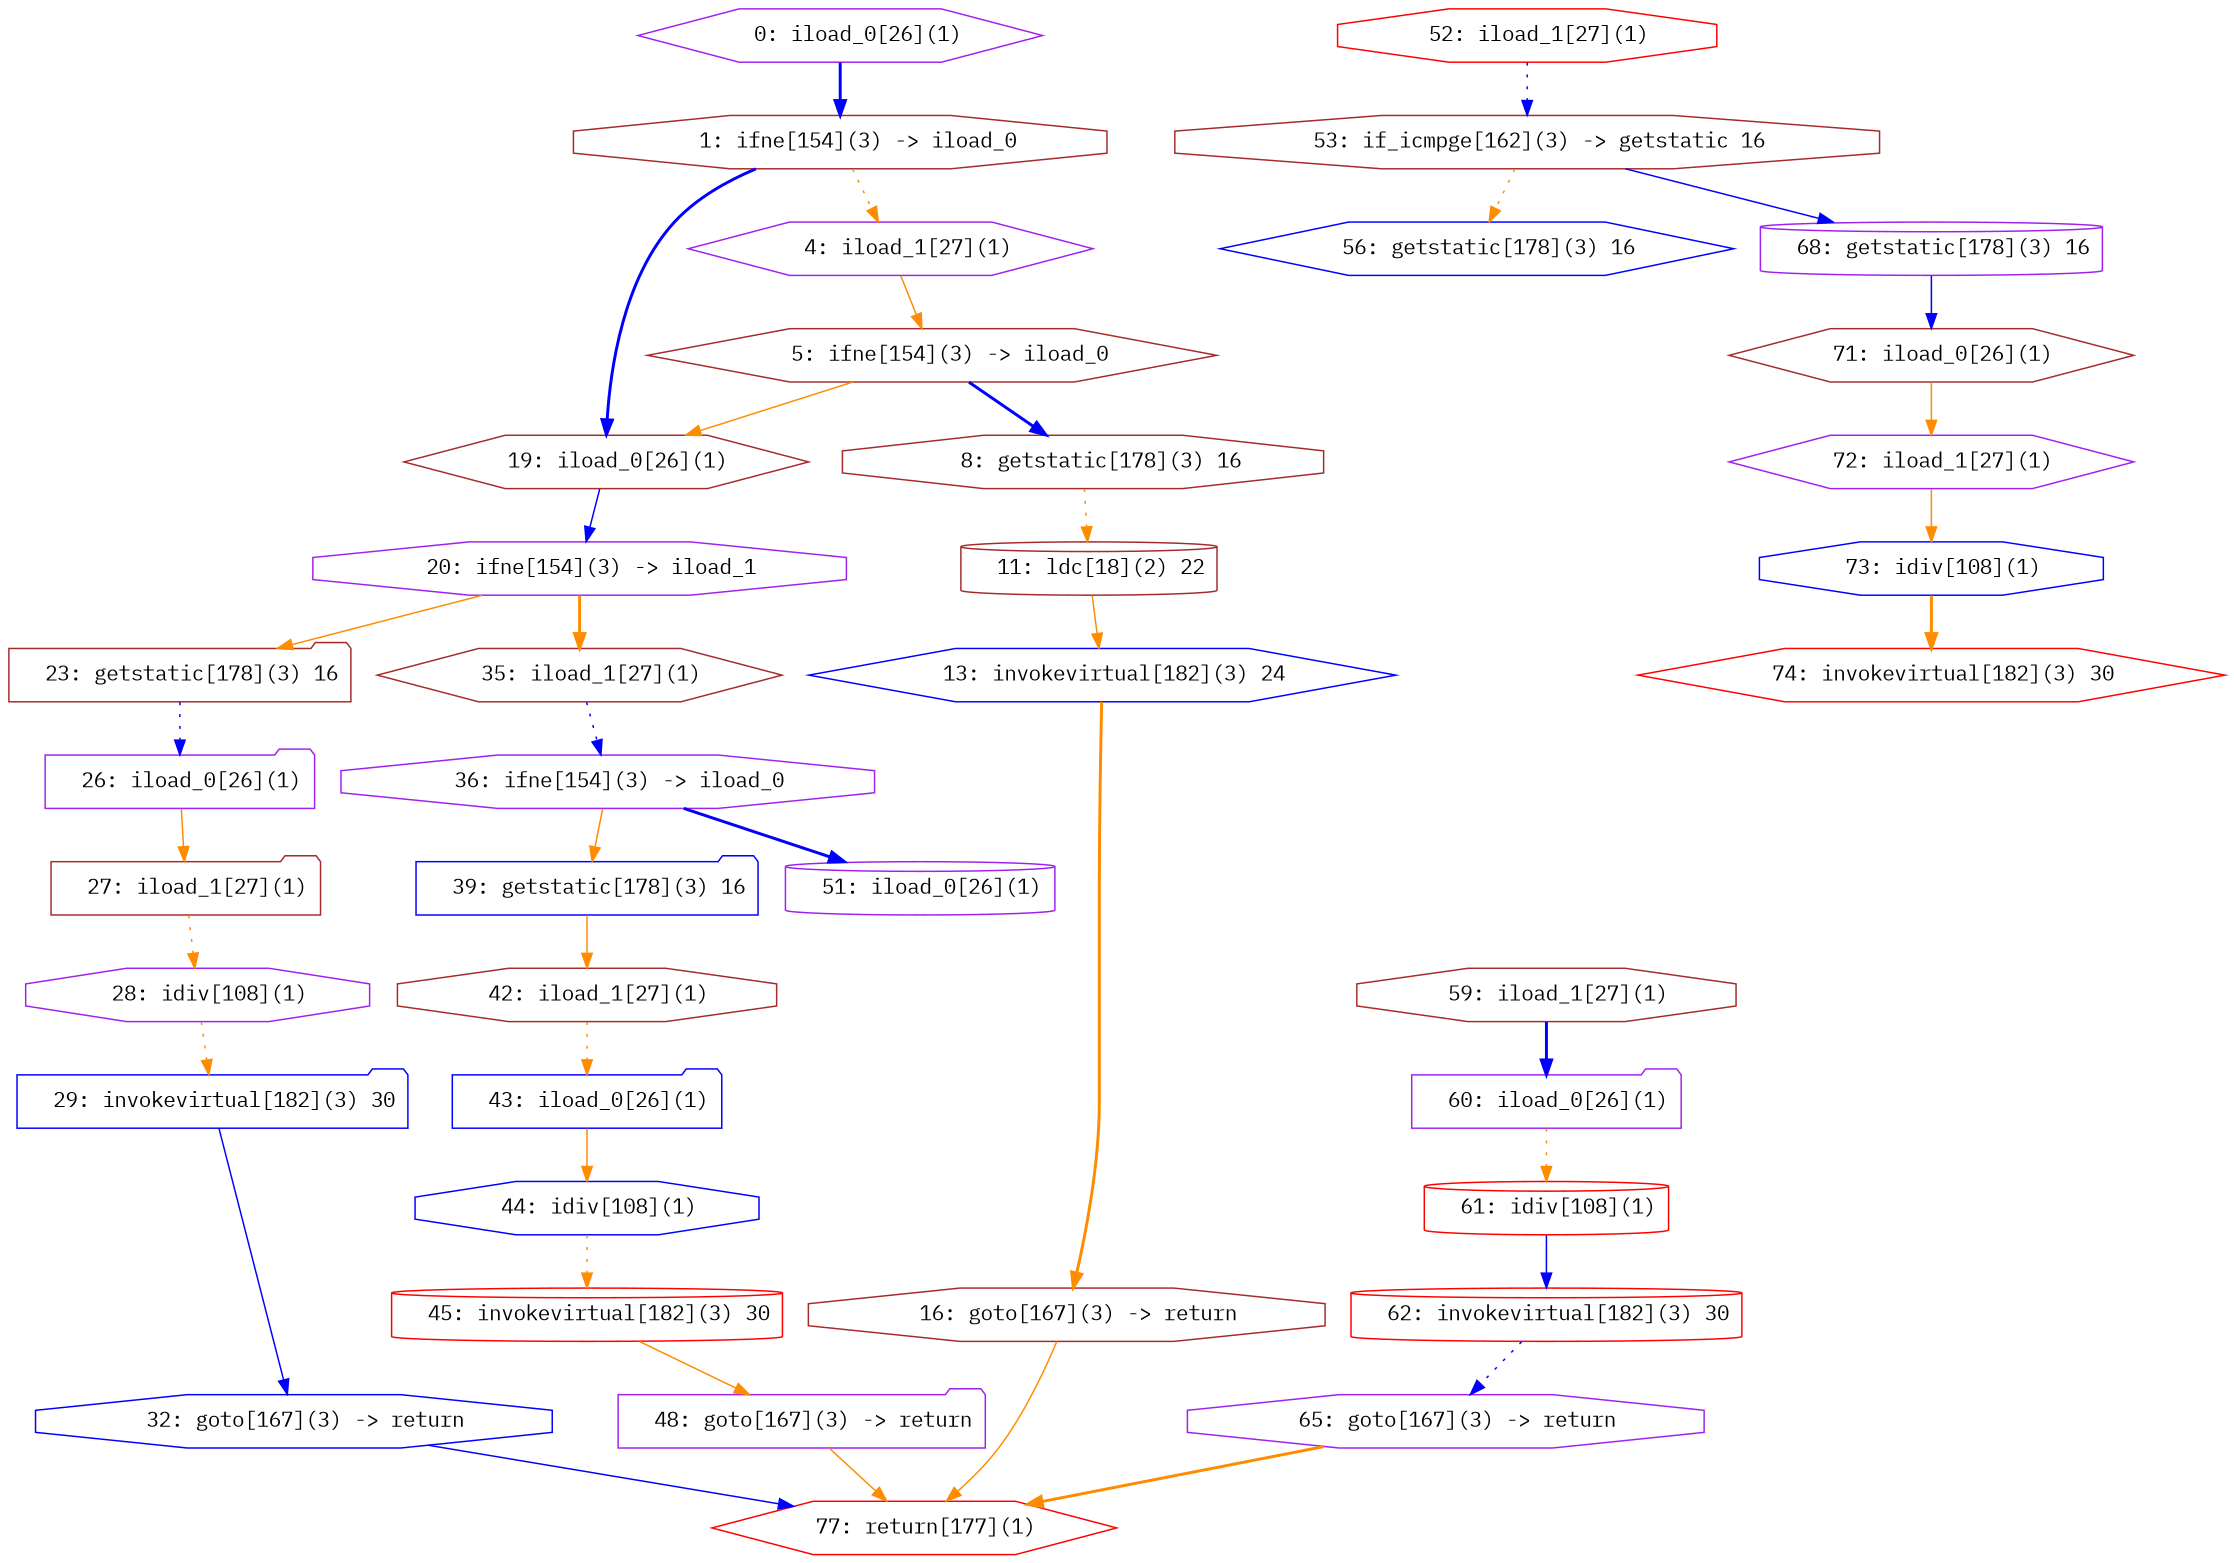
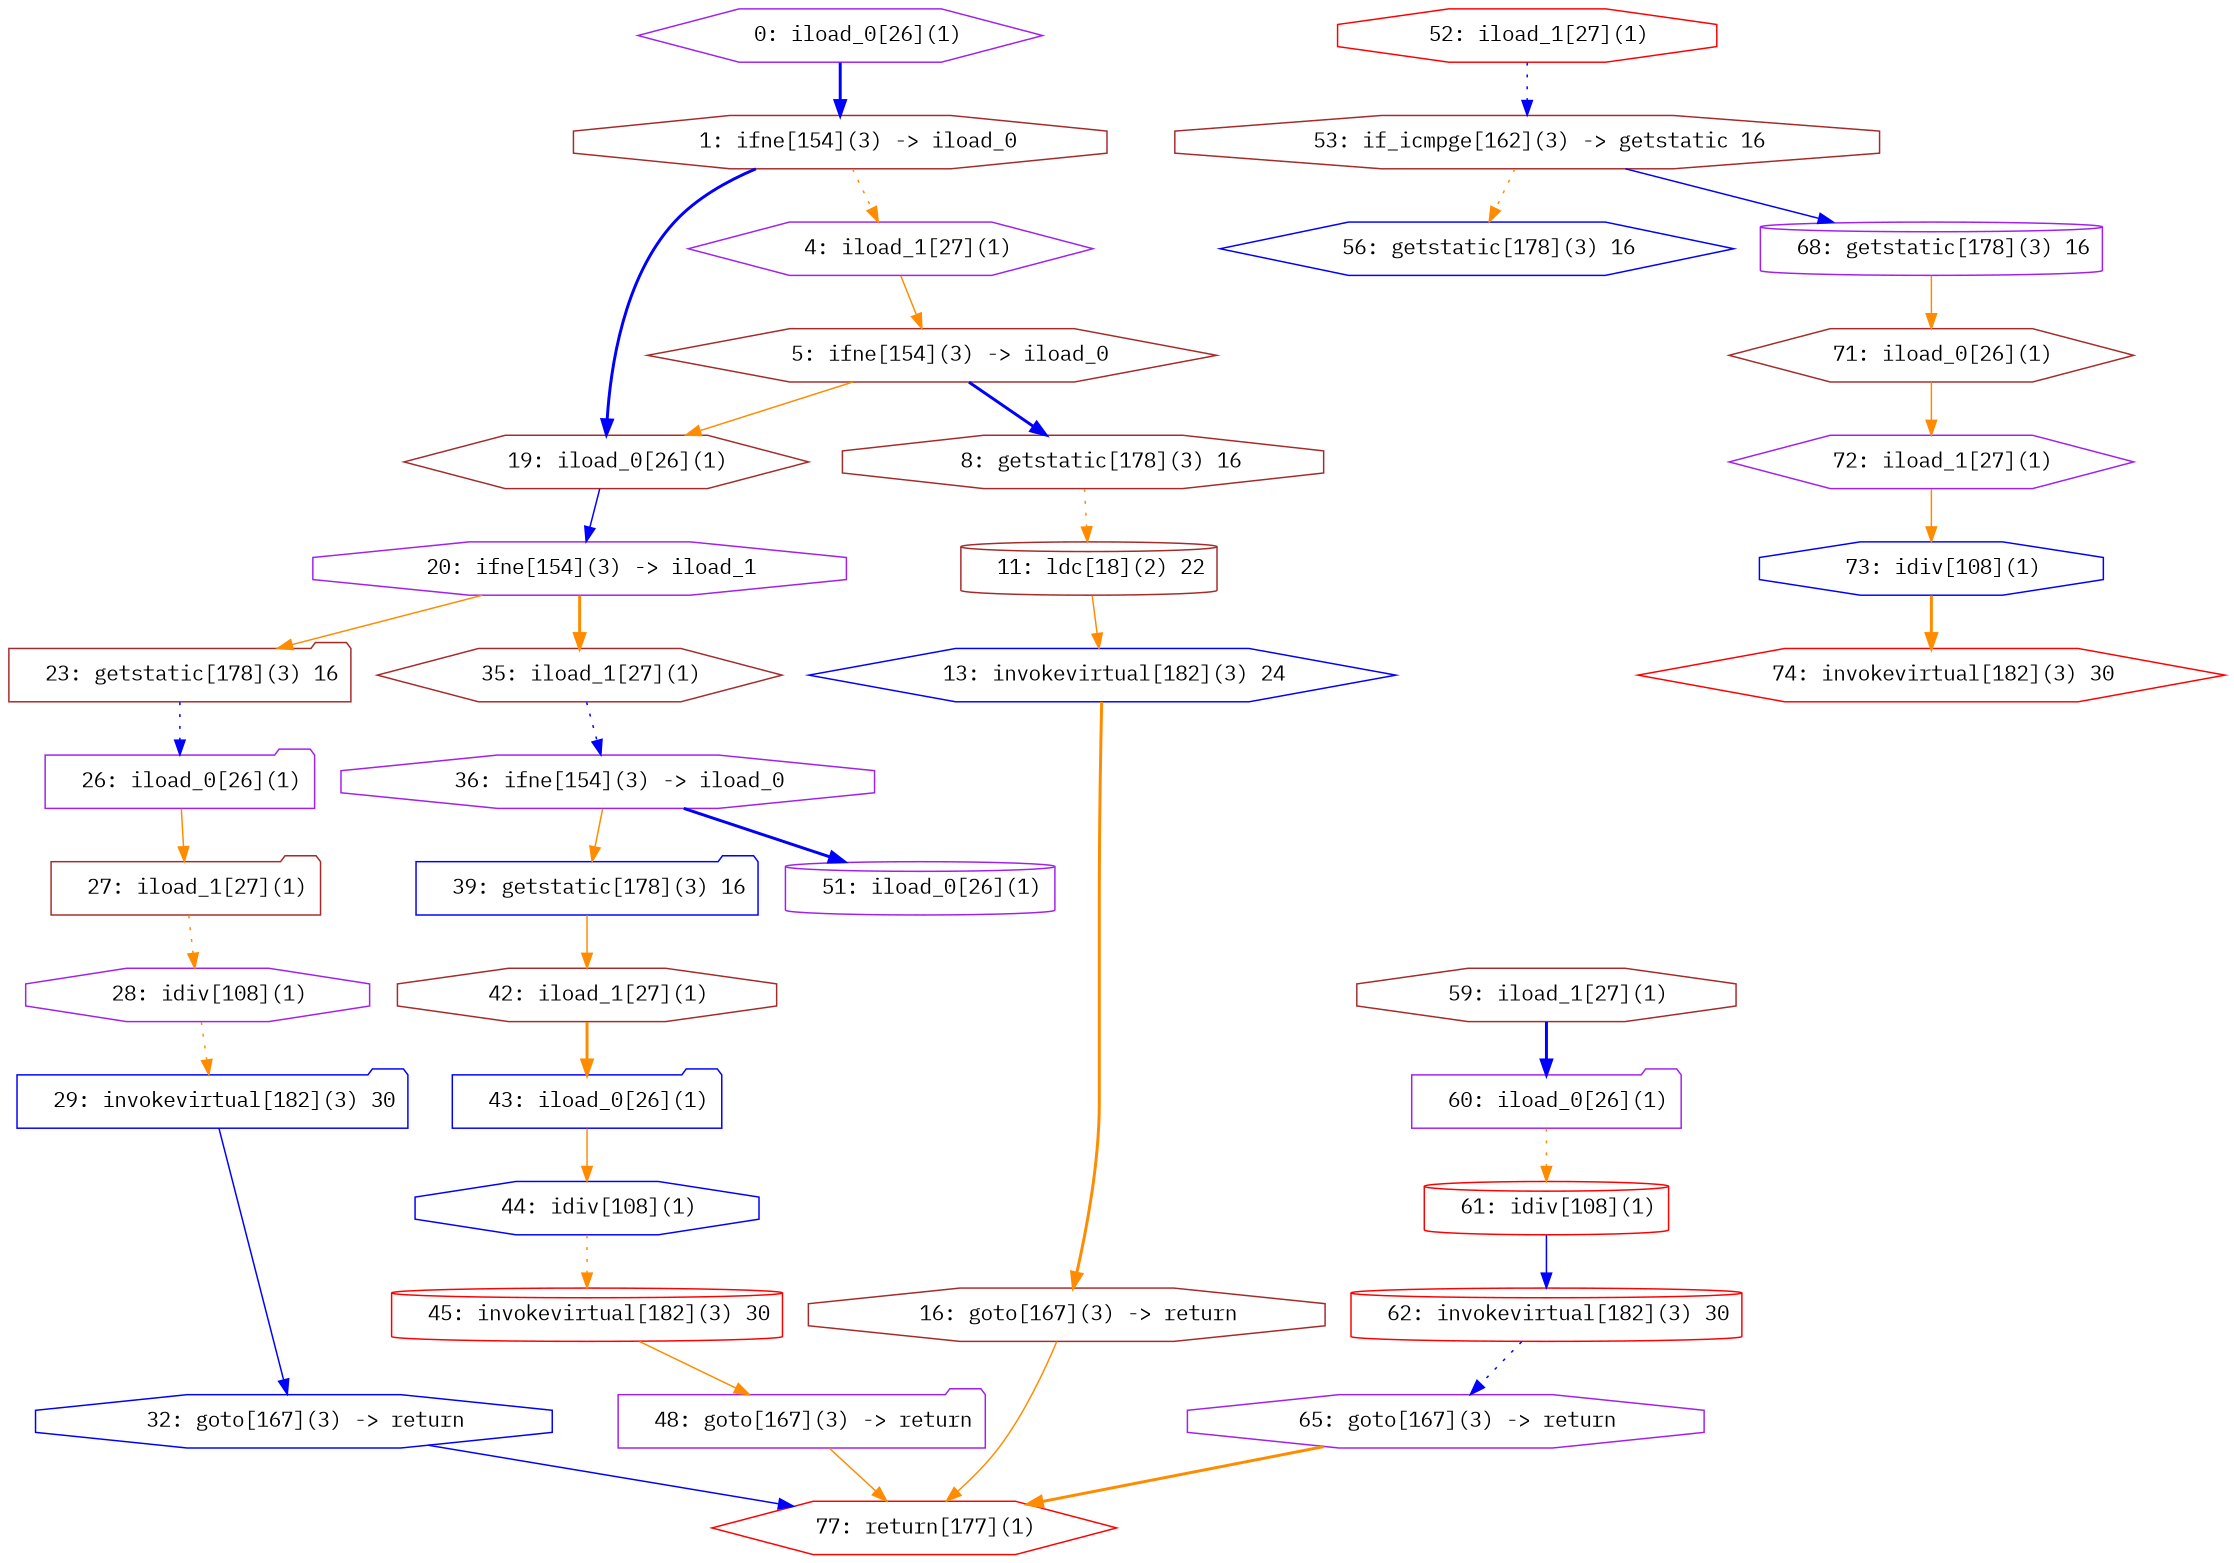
edge "68: getstatic[178](3) 16" -> "71: iload_0[26](1)": color blue -> darkorange
edge "42: iload_1[27](1)" -> "43: iload_0[26](1)": style dotted -> bold
